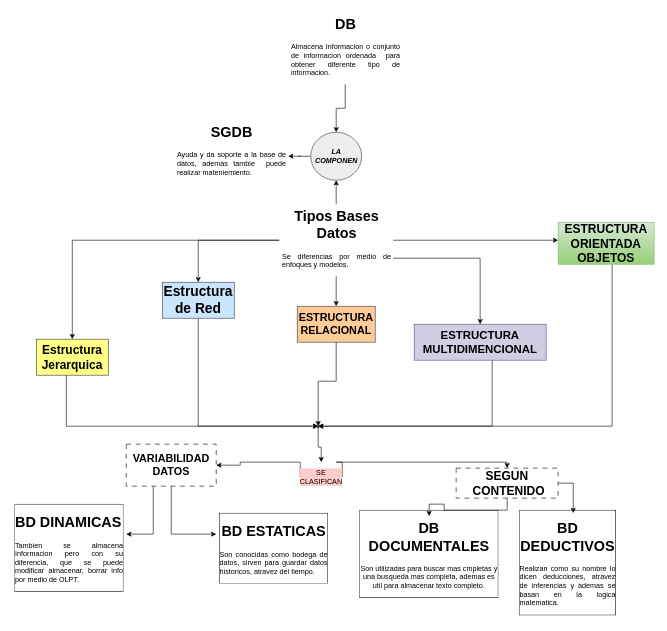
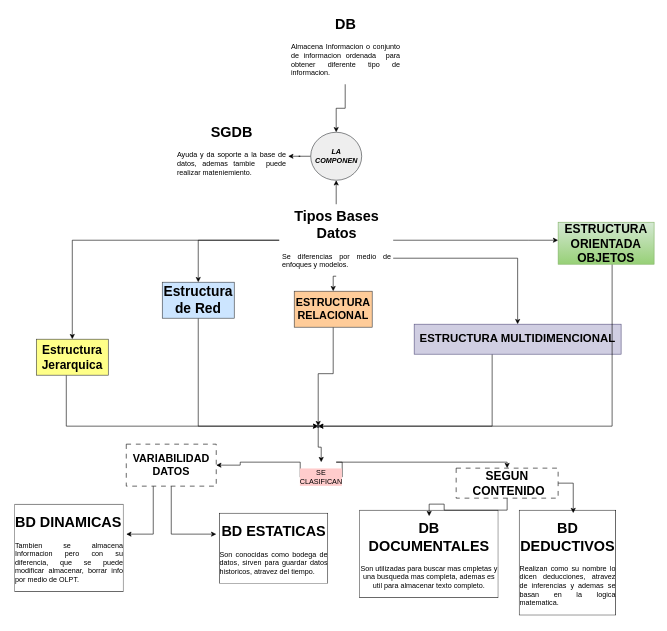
node "ESTRUCTURA RELACIONAL": moved (336, 324) -> (333, 309)
node "ESTRUCTURA MULTIDIMENCIONAL": size 132x36 -> 207x30
